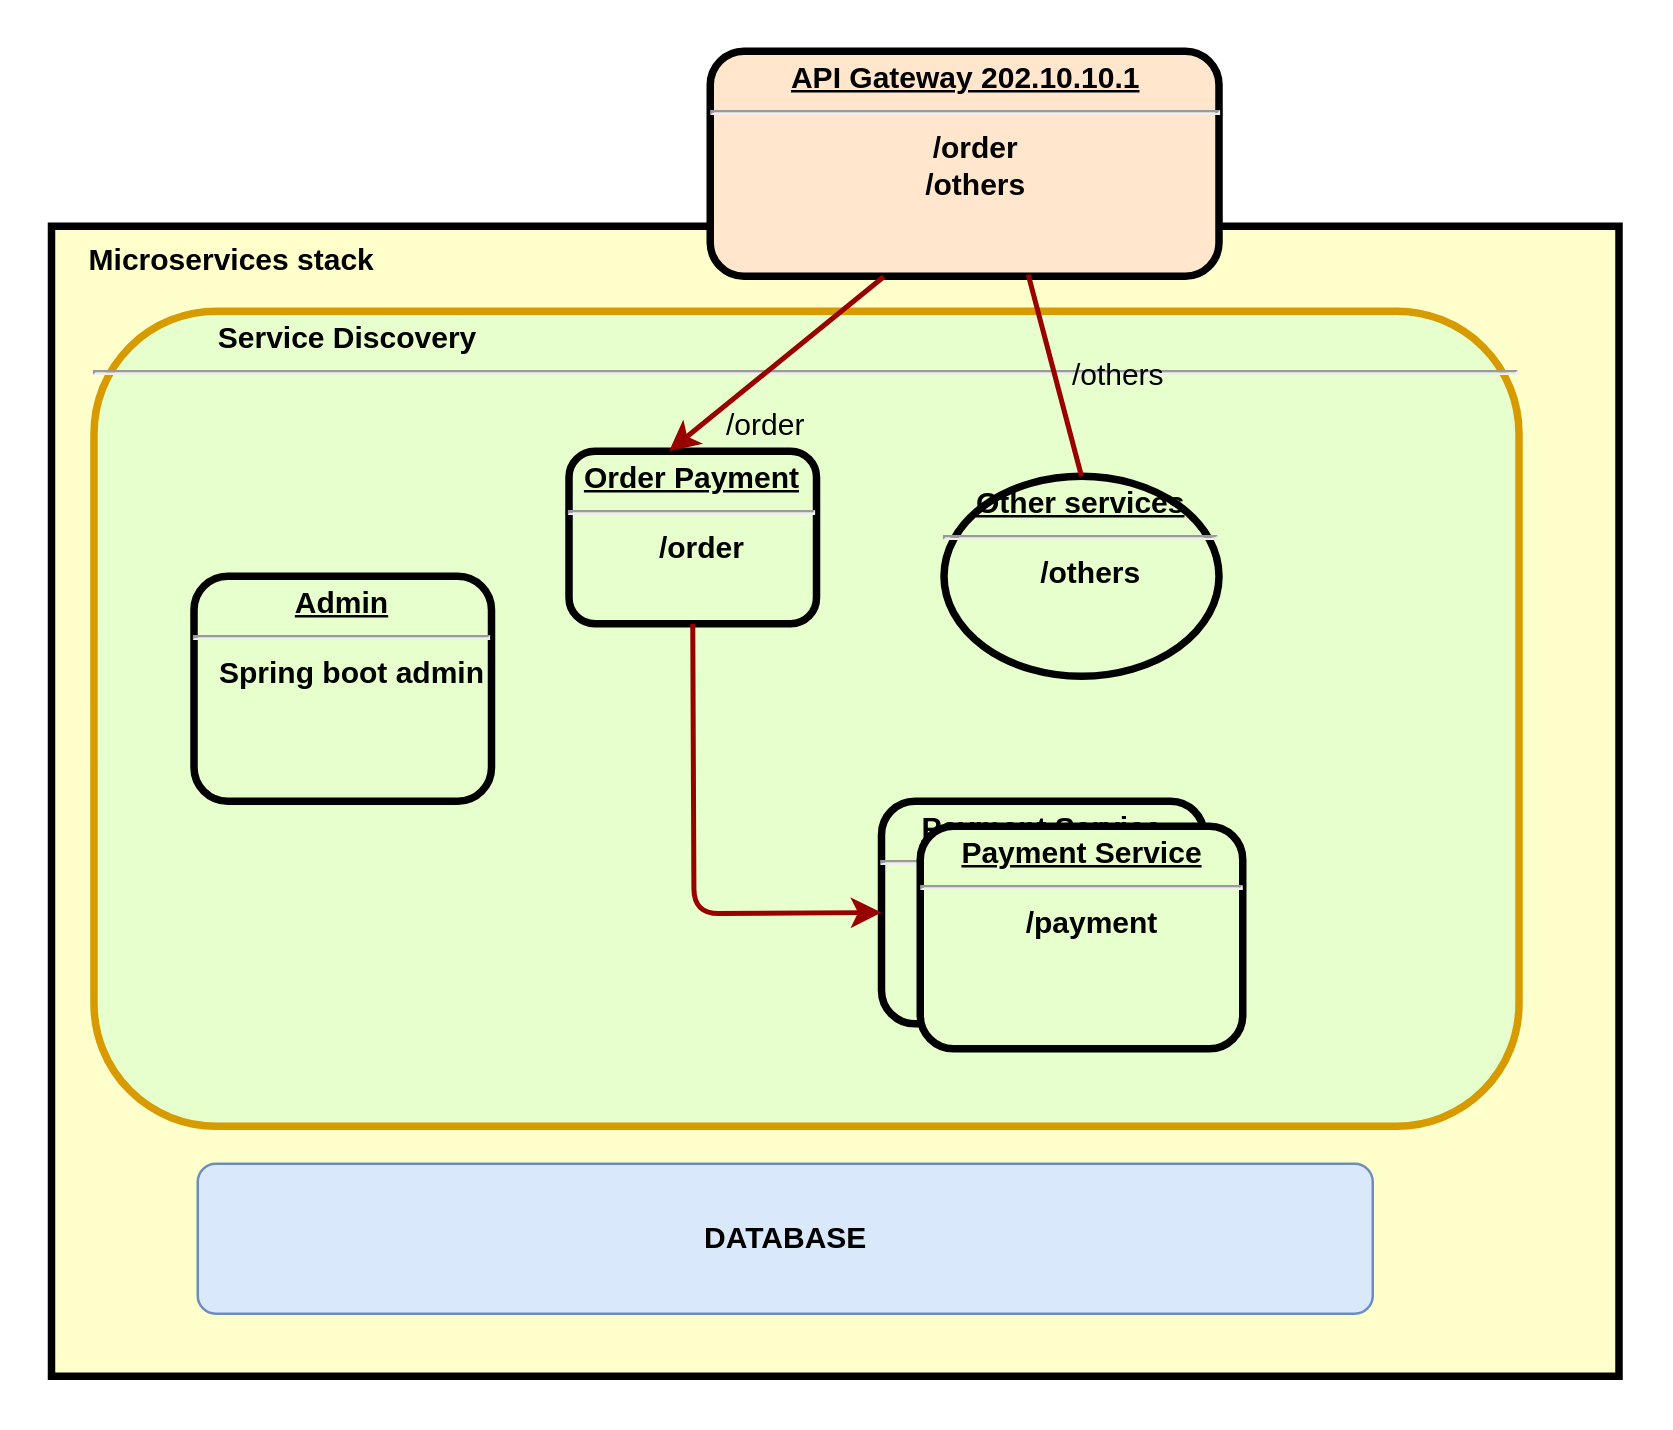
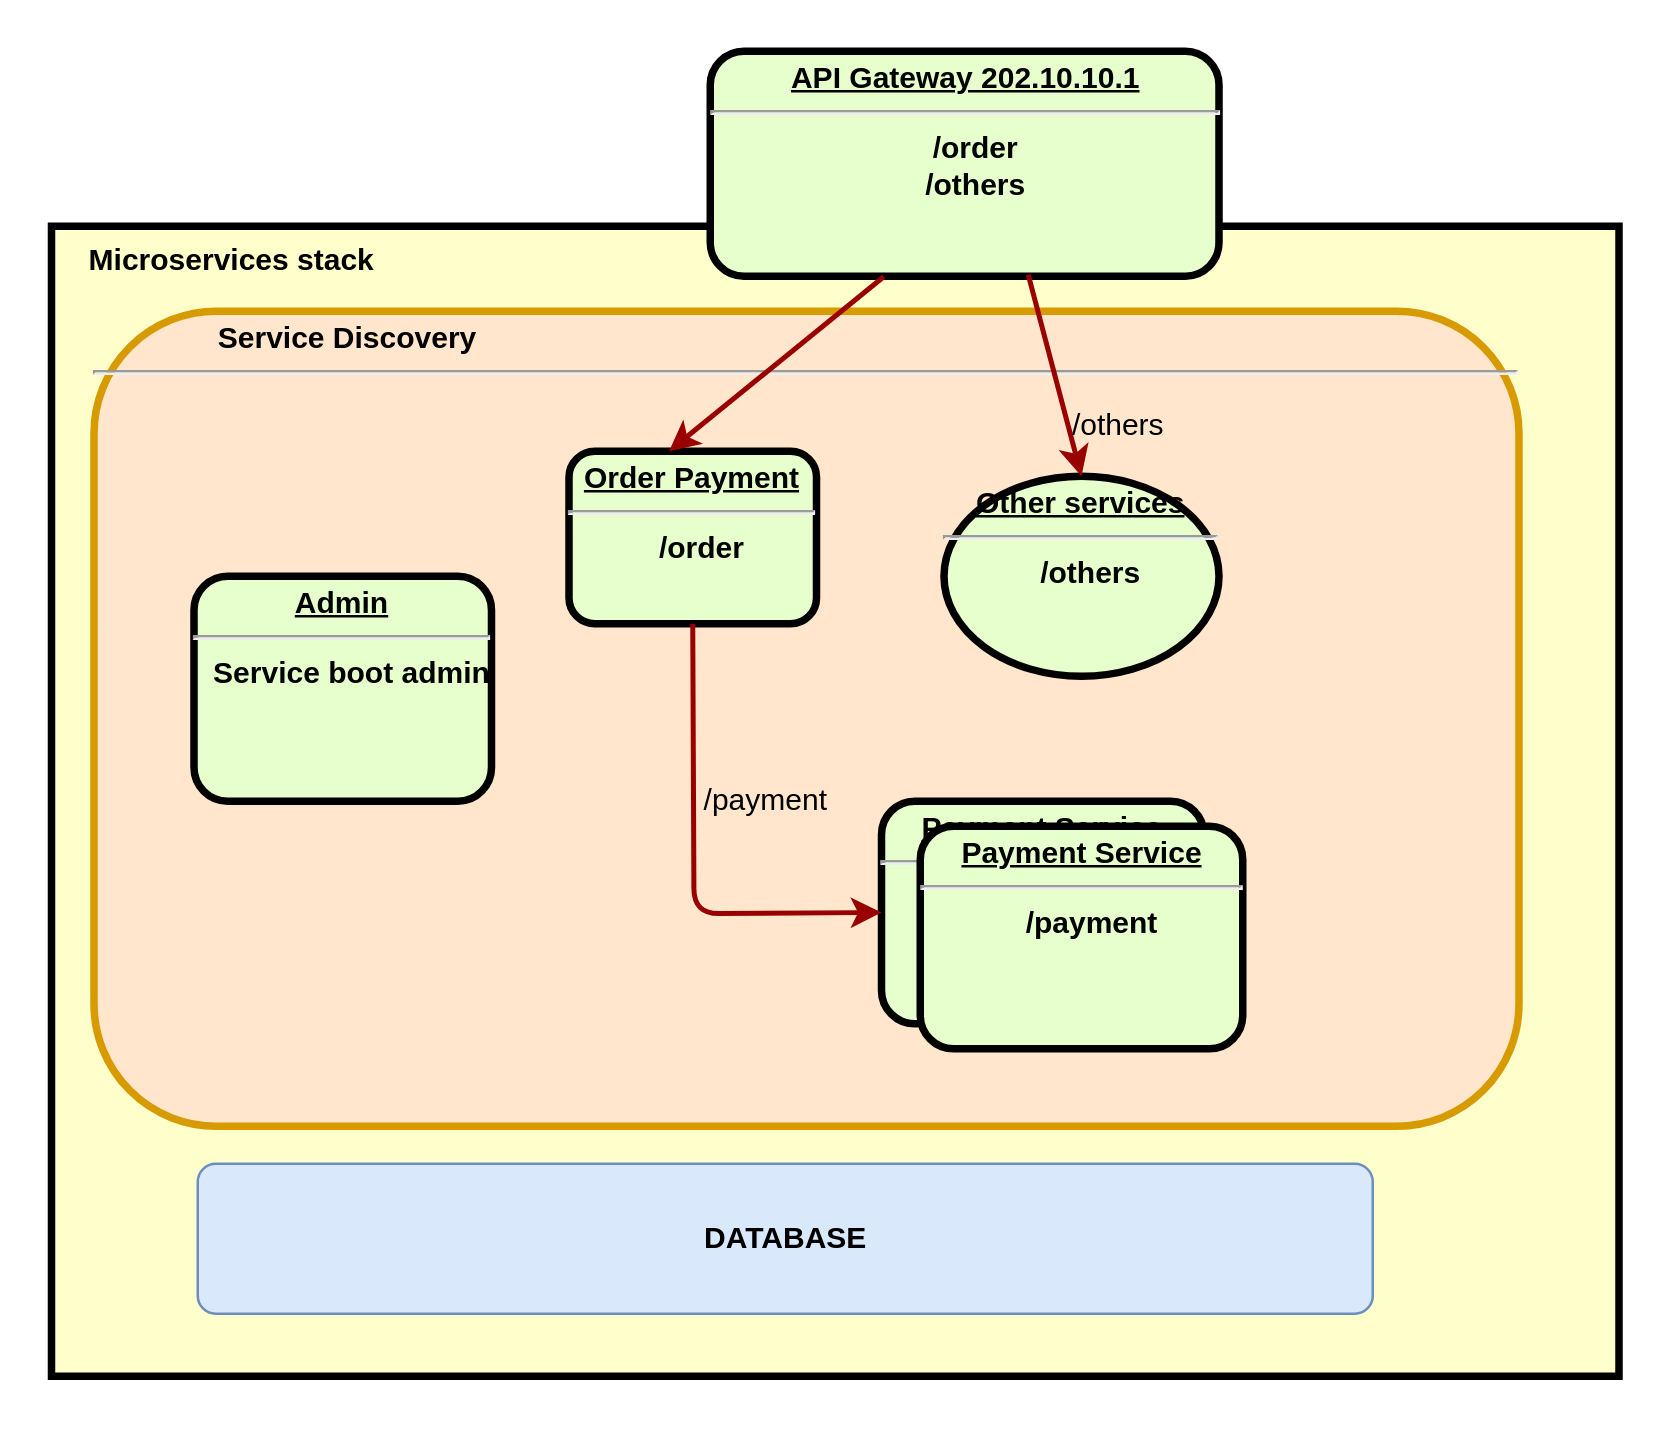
node "API Gateway 202.10.10.1 /order /others": fillcolor #ffe6cc -> #e6ffcc
node "/others": moved (1119, 376) -> (1119, 426)
node "/order": removed
edge "API Gateway 202.10.10.1 /order /others" -- "Other services /others": arrowhead none -> classic
node "Admin Spring boot admin": label "Admin Spring boot admin" -> "Admin Service boot admin"
node "Service Discovery": fillcolor #e6ffcc -> #ffe6cc
node "/payment": added
